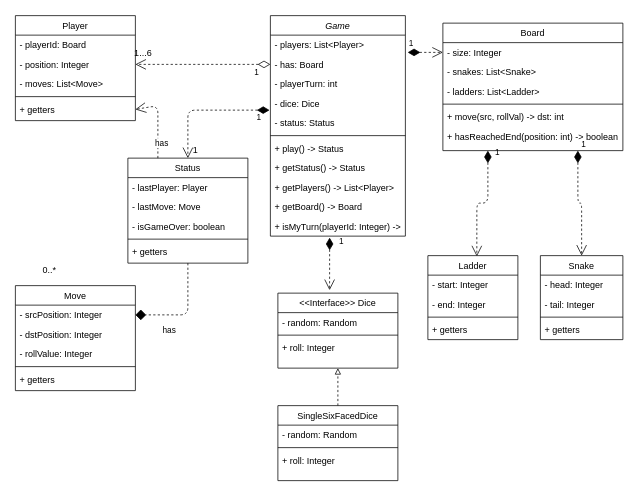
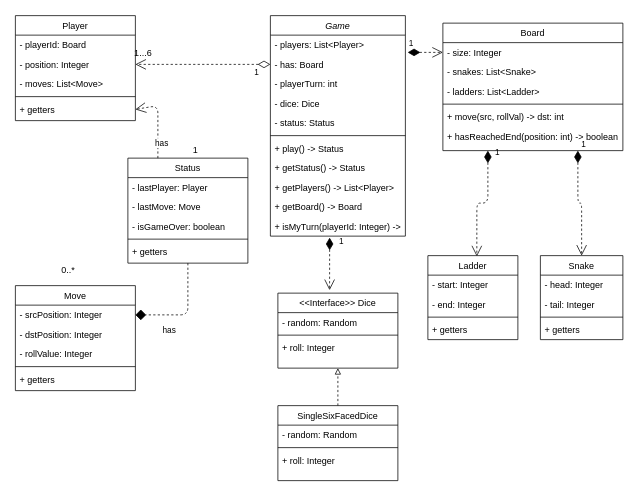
edge "- status: Status" -- "Status": removed, label "1"
node "0..*": moved (49, 270) -> (68, 270)
